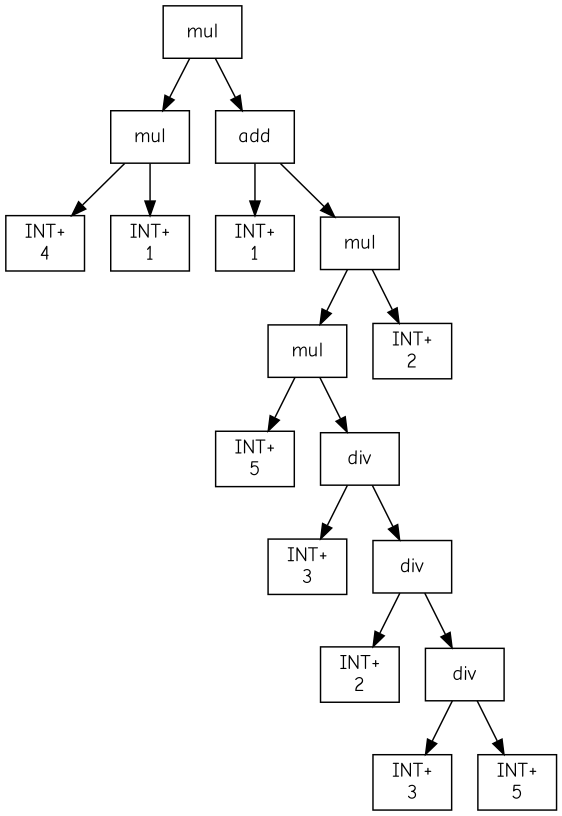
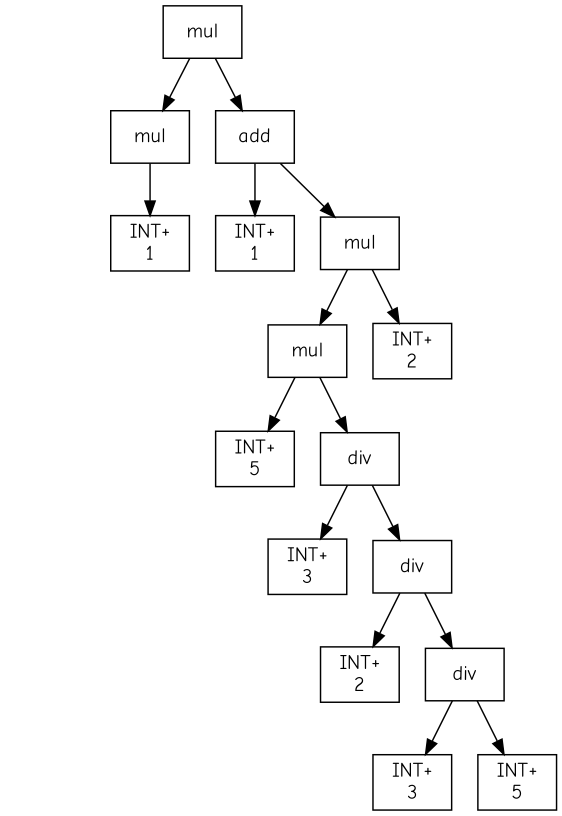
node "INT+ 4": removed
